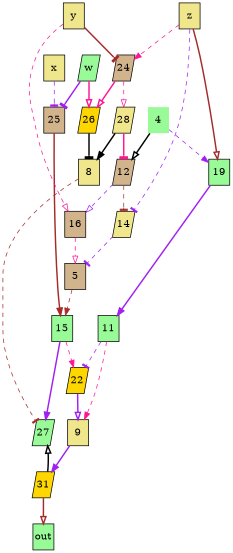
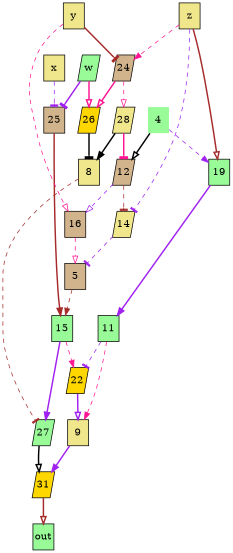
edge "31" -> "27": reversed
